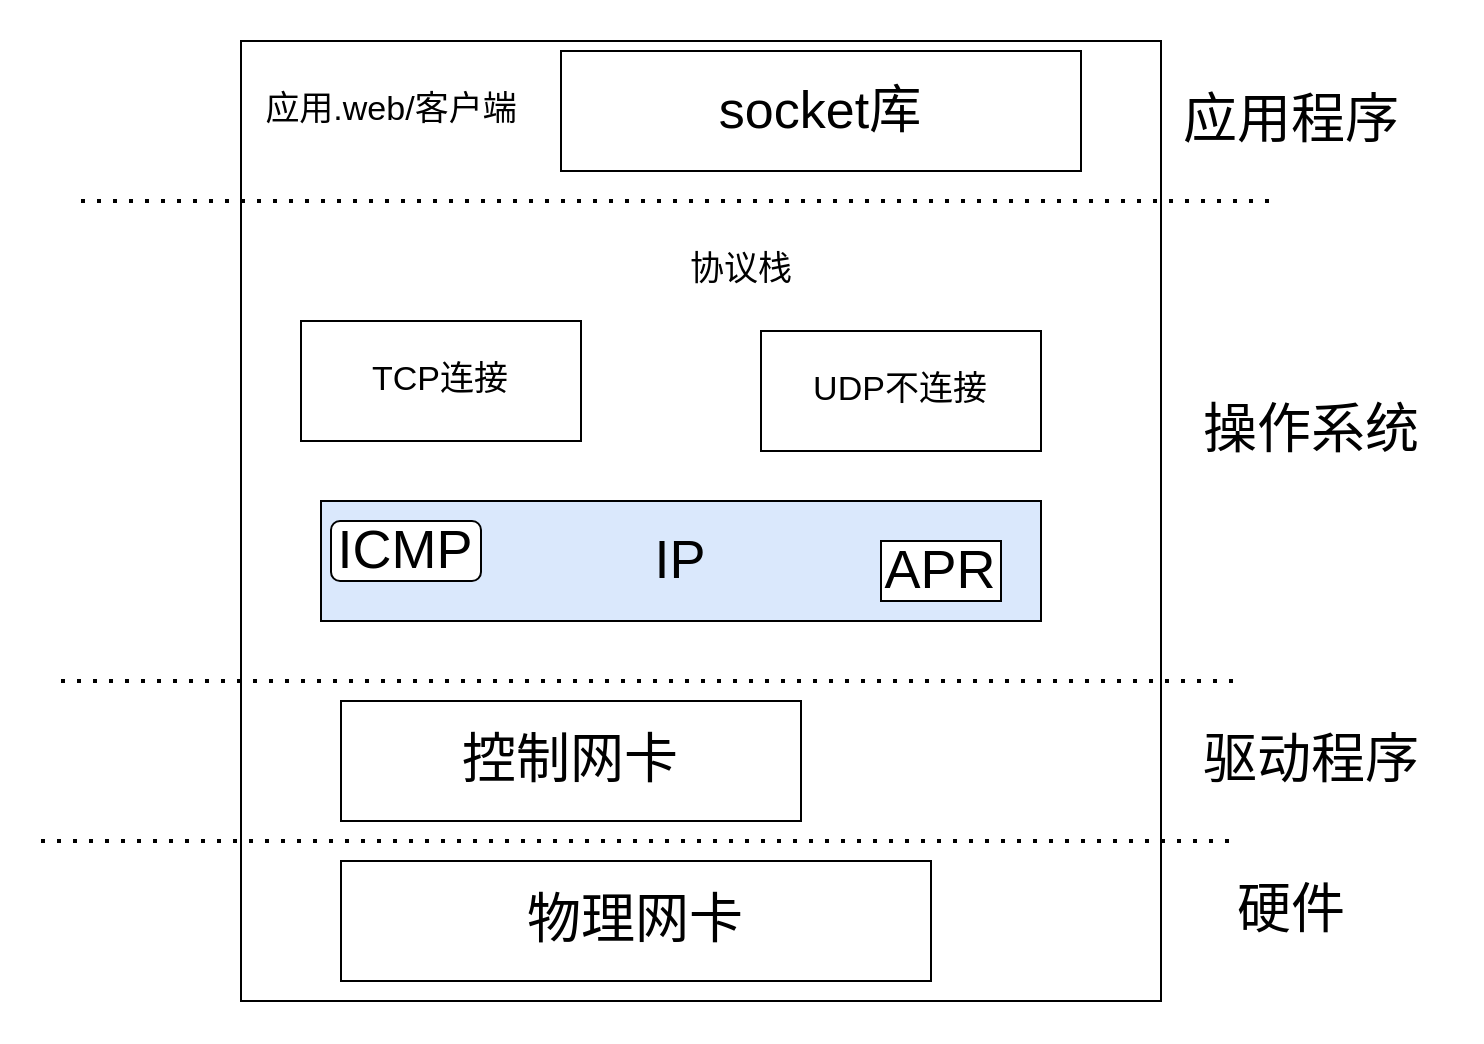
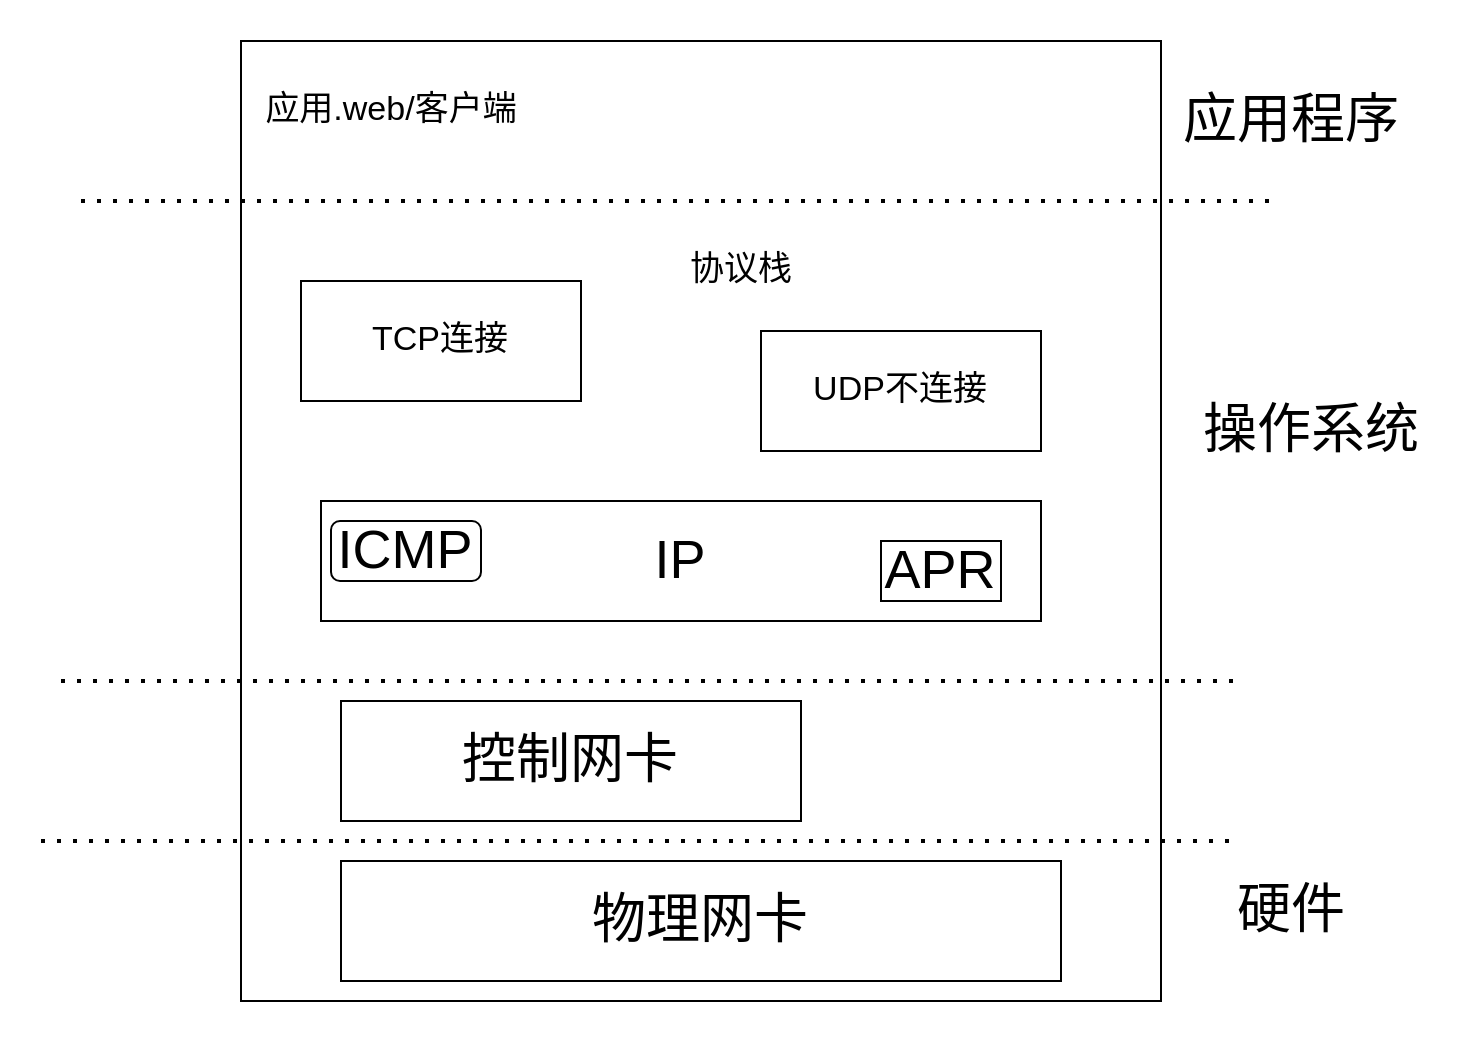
node "socket库": removed
node "TCP连接": moved (441, 381) -> (441, 341)
node "IP": fillcolor #dae8fc -> #ffffff
node "驱动程序": removed
node "物理网卡": size 590x120 -> 720x120
